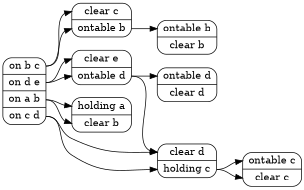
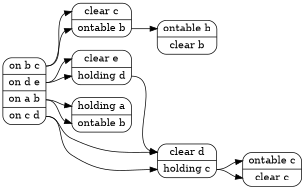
node "clear e": text "ontable d" -> "holding d"
node "ontable d": removed
node "holding a": text "clear b" -> "ontable b"
